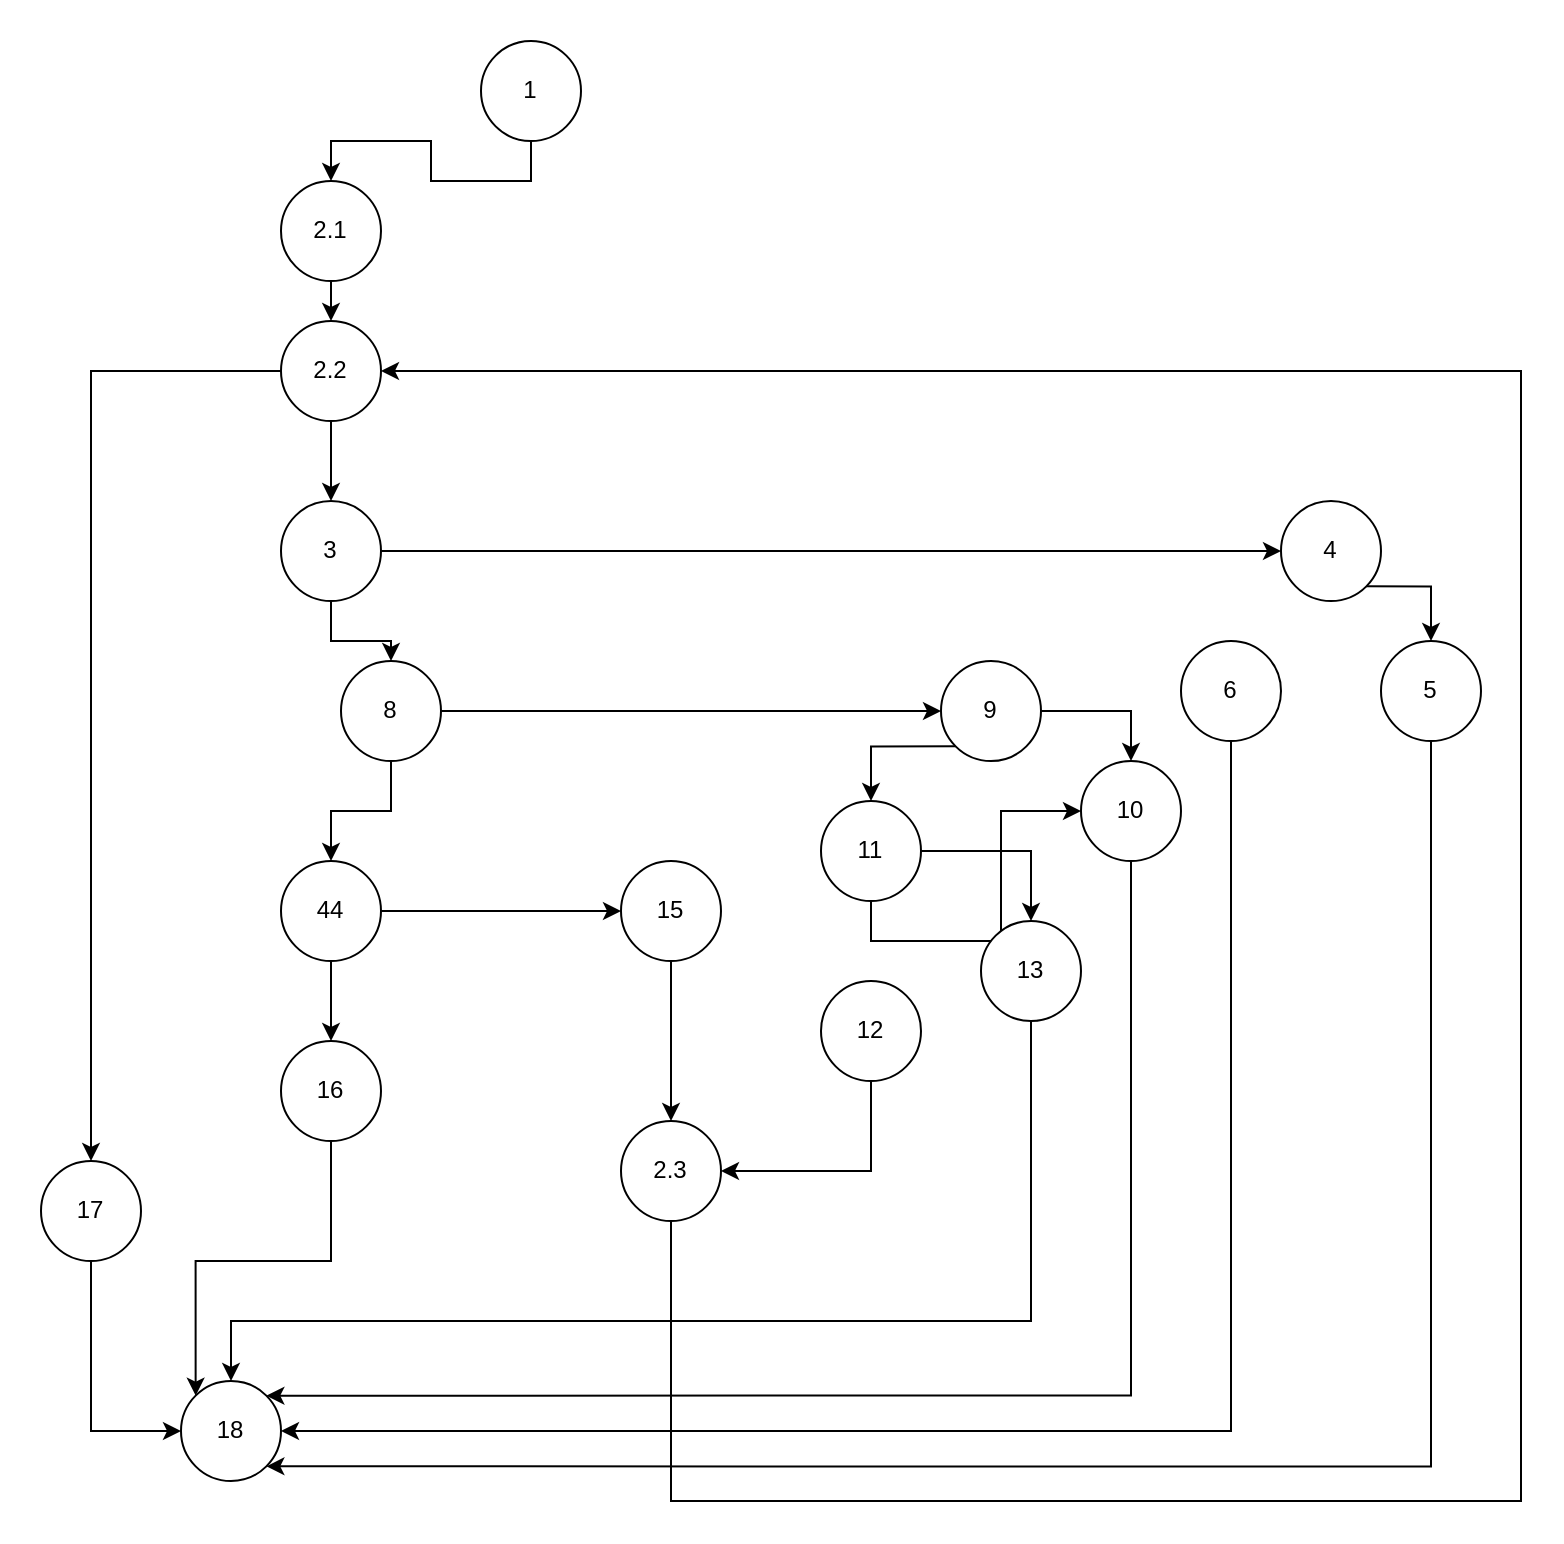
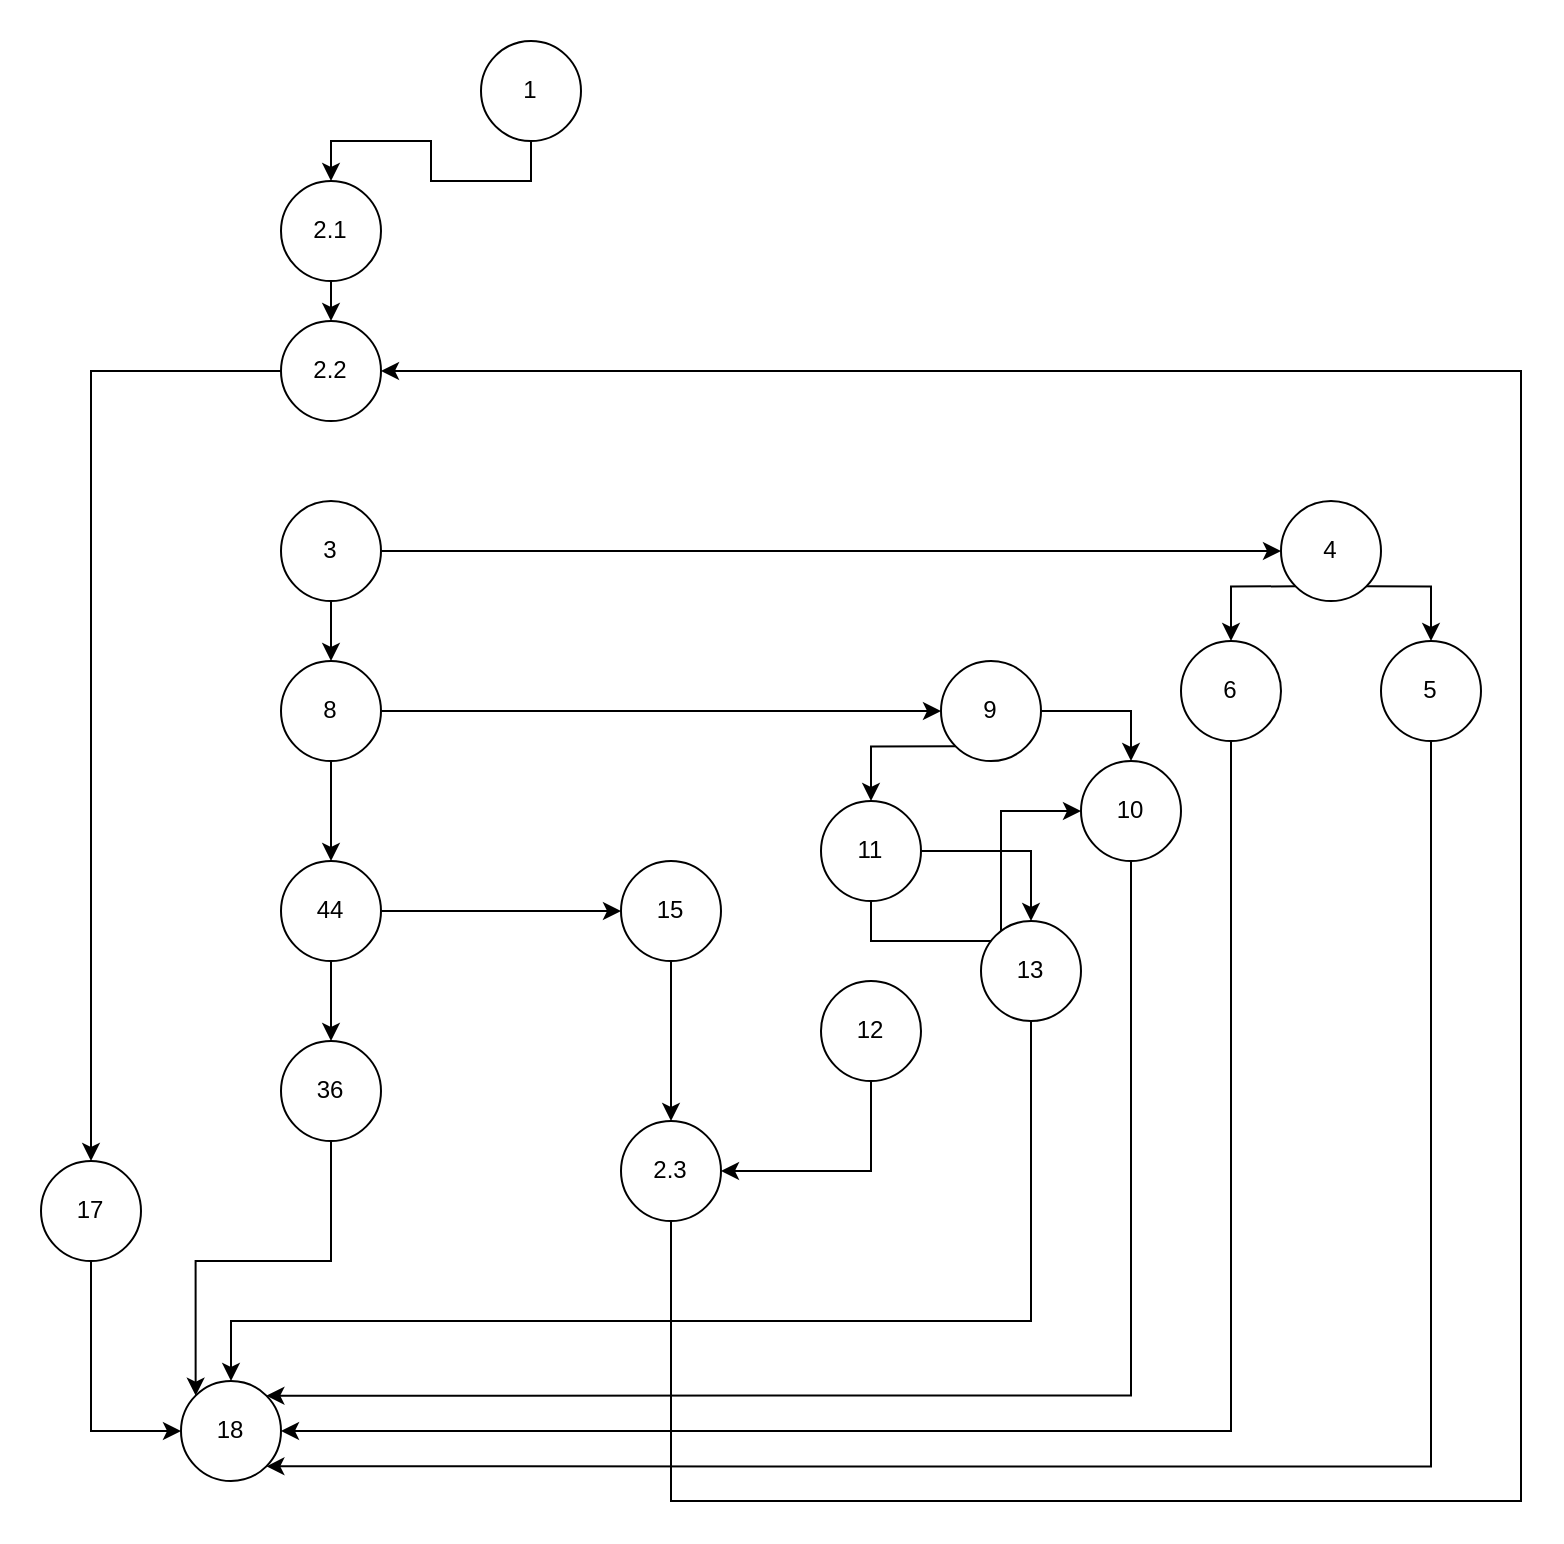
edge "2.2" -> "3": removed
edge "4" -> "6": added
node "8": moved (391, 711) -> (331, 711)
node "16": label "16" -> "36"
